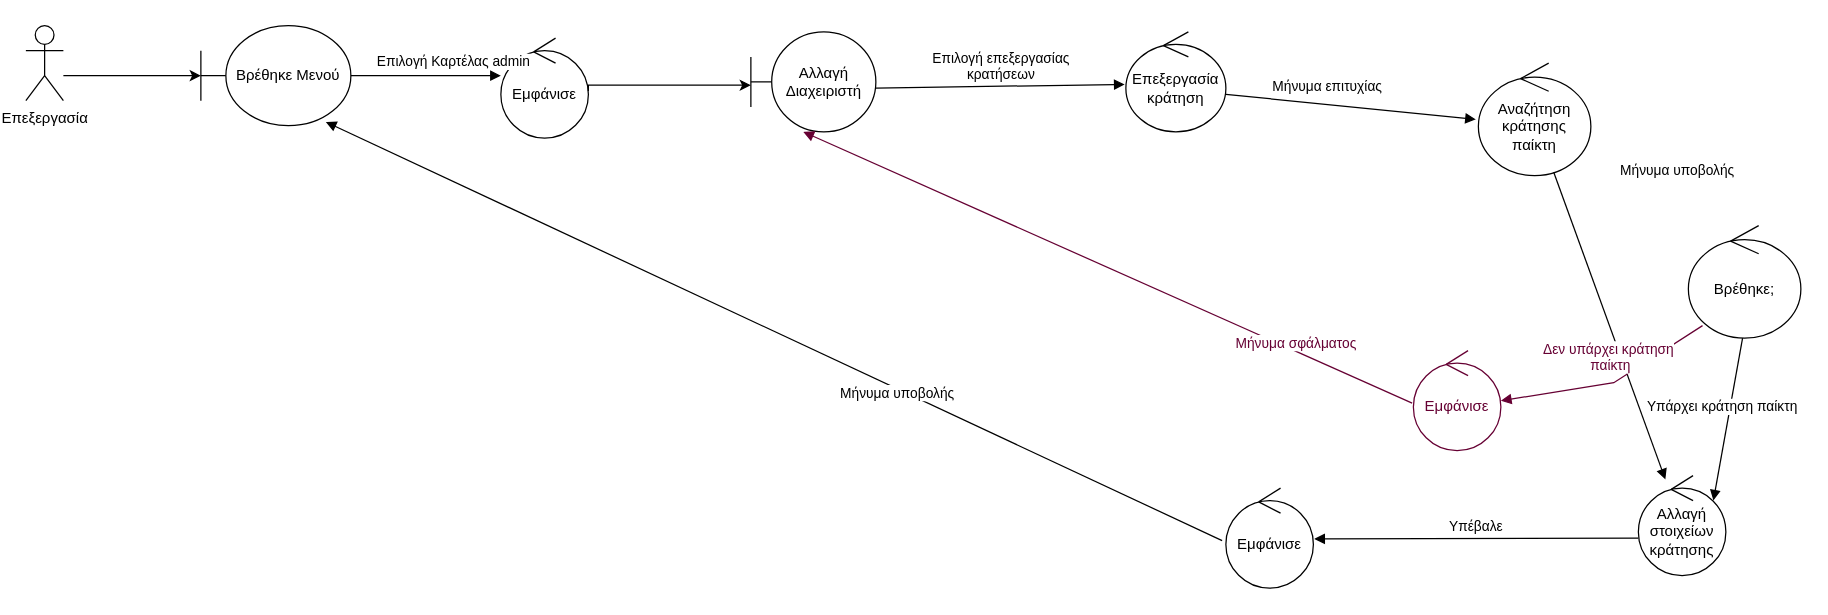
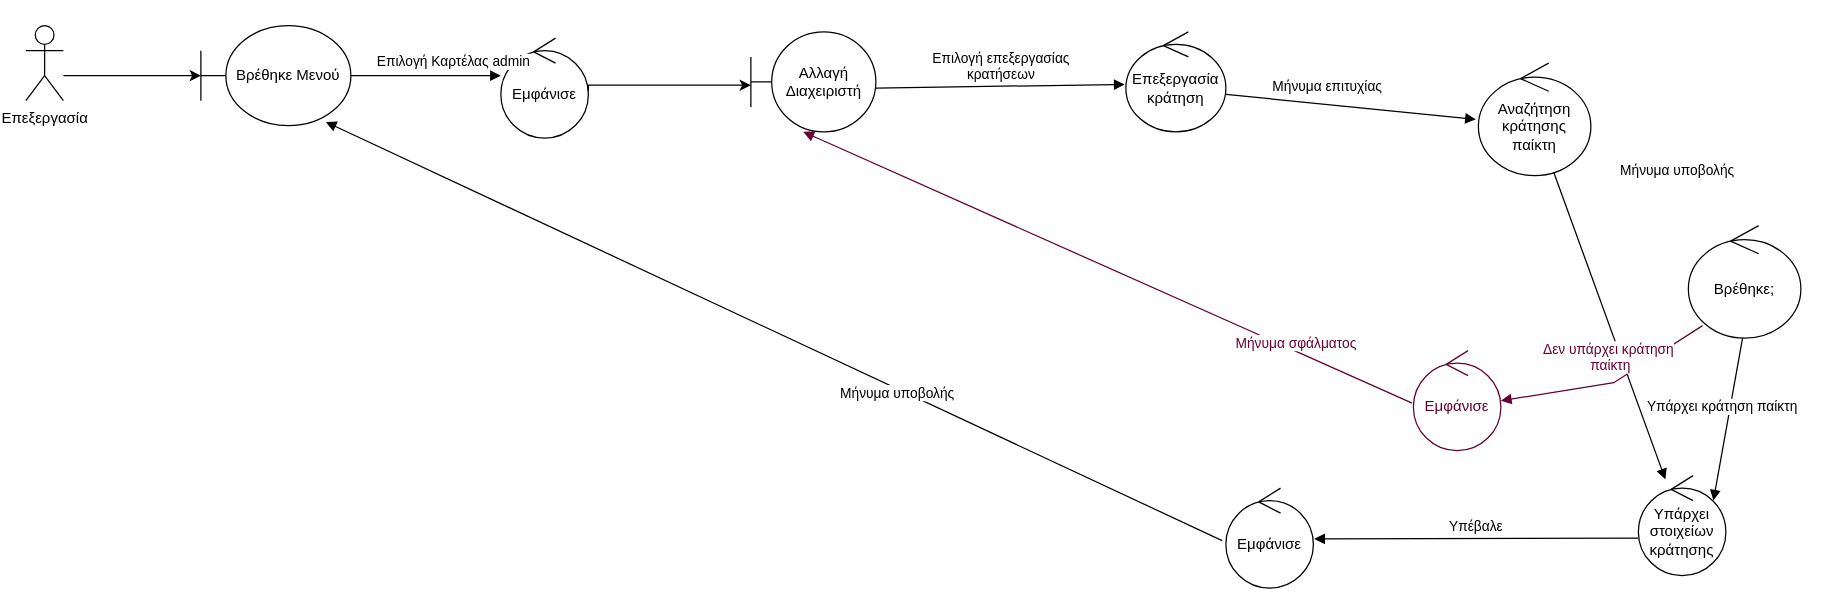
node "Αλλαγή στοιχείων κράτησης": label "Αλλαγή στοιχείων κράτησης" -> "Υπάρχει στοιχείων κράτησης"
